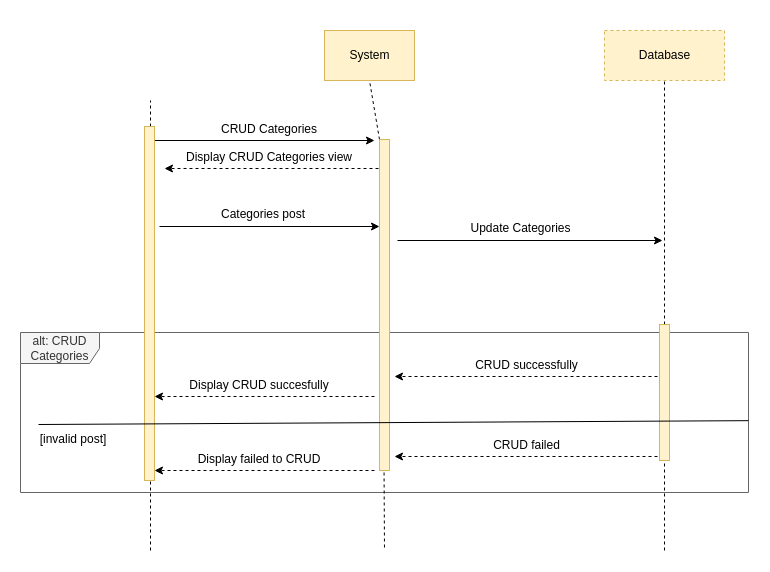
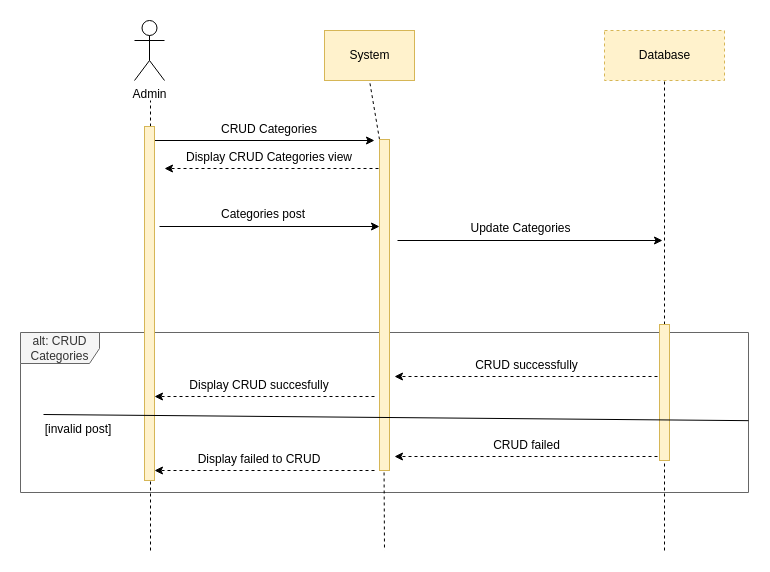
node "Admin": added
node "[invalid post]": moved (74, 440) -> (79, 430)
